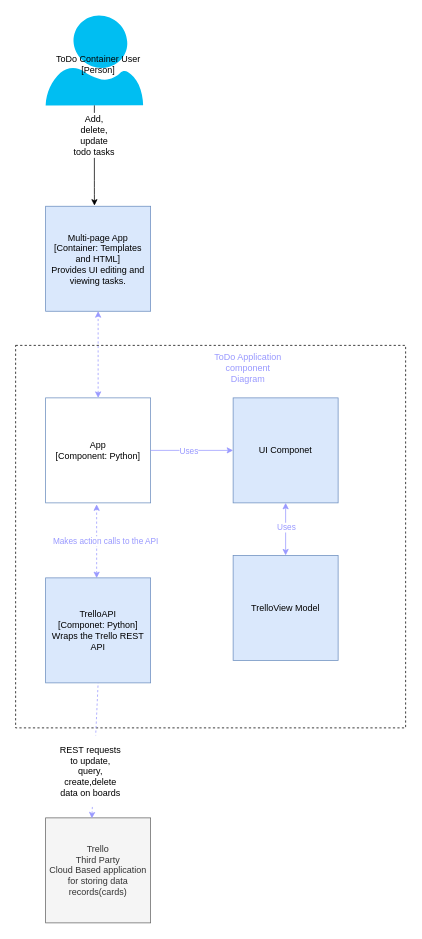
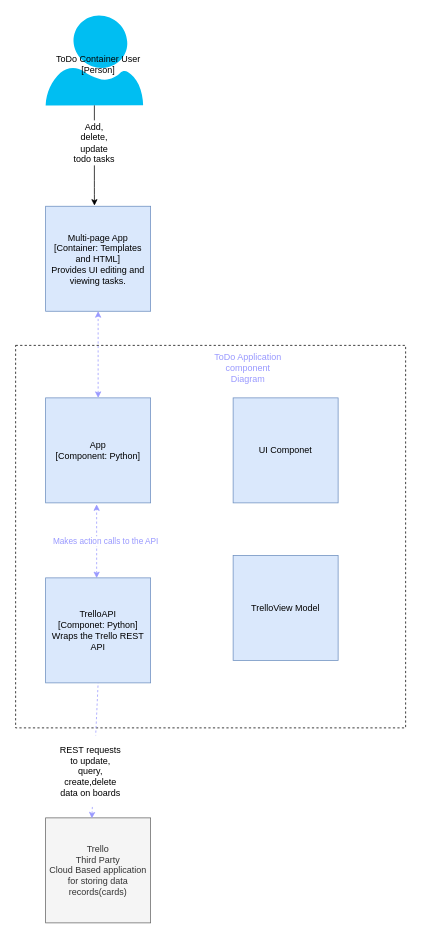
node "Add, delete, update todo tasks": moved (94, 135) -> (94, 143)
node "App [Component: Python]": fillcolor #ffffff -> #dae8fc
edge "App [Component: Python]" -> "UI Componet": removed, label "Uses"
edge "UI Componet" -- "TrelloView Model": removed, label "Uses"
